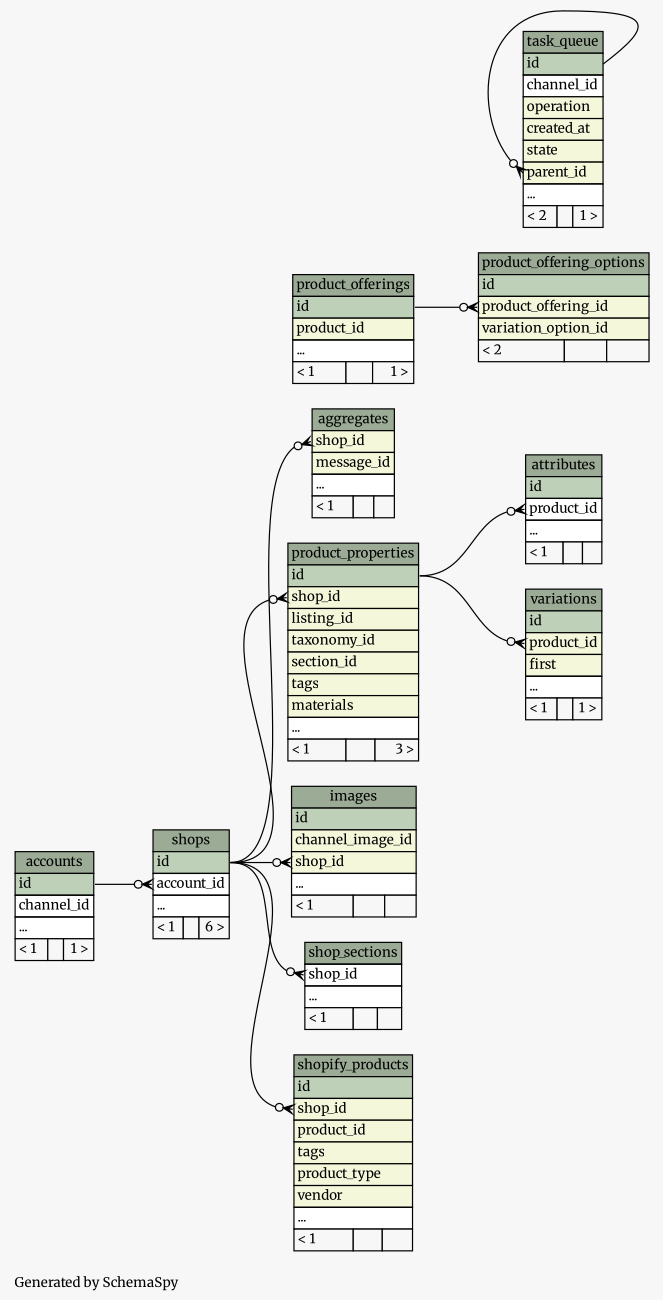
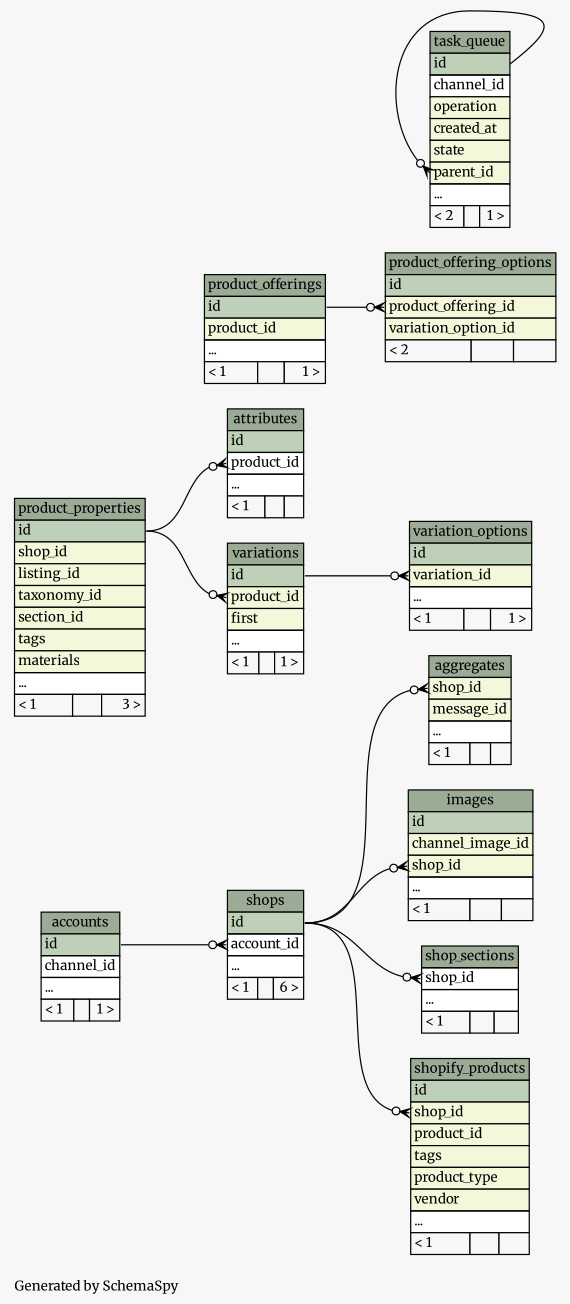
node "variation_options": added
edge "shops" -> "product_properties": removed
